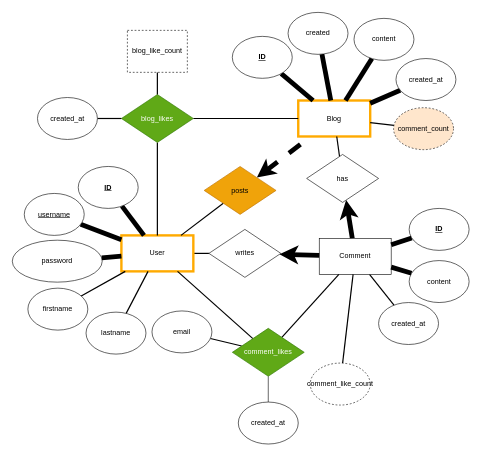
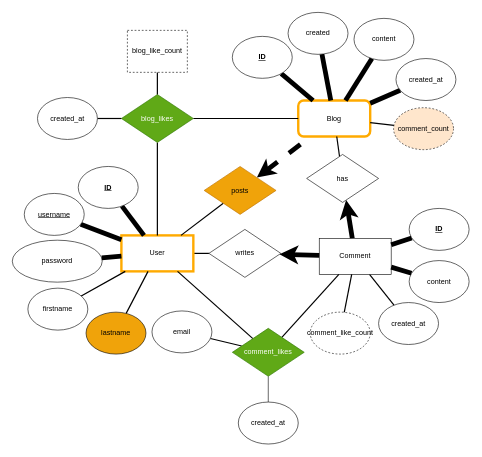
node "Blog": shape rectangle -> rounded rectangle
node "lastname": fillcolor #ffffff -> #f0a30a
node "comment_like_count": moved (341, 384) -> (341, 333)
